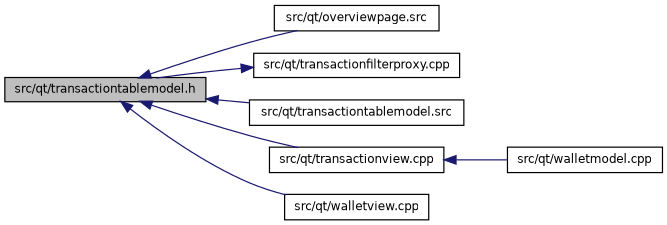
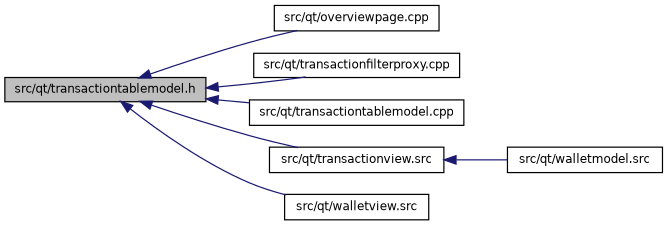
node "src/qt/overviewpage.src": label "src/qt/overviewpage.src" -> "src/qt/overviewpage.cpp"
edge "src/qt/transactiontablemodel.h" -> "src/qt/transactionfilterproxy.cpp": reversed
node "src/qt/transactiontablemodel.src": label "src/qt/transactiontablemodel.src" -> "src/qt/transactiontablemodel.cpp"
node "src/qt/transactionview.cpp": label "src/qt/transactionview.cpp" -> "src/qt/transactionview.src"
node "src/qt/walletmodel.cpp": label "src/qt/walletmodel.cpp" -> "src/qt/walletmodel.src"
node "src/qt/walletview.cpp": label "src/qt/walletview.cpp" -> "src/qt/walletview.src"
